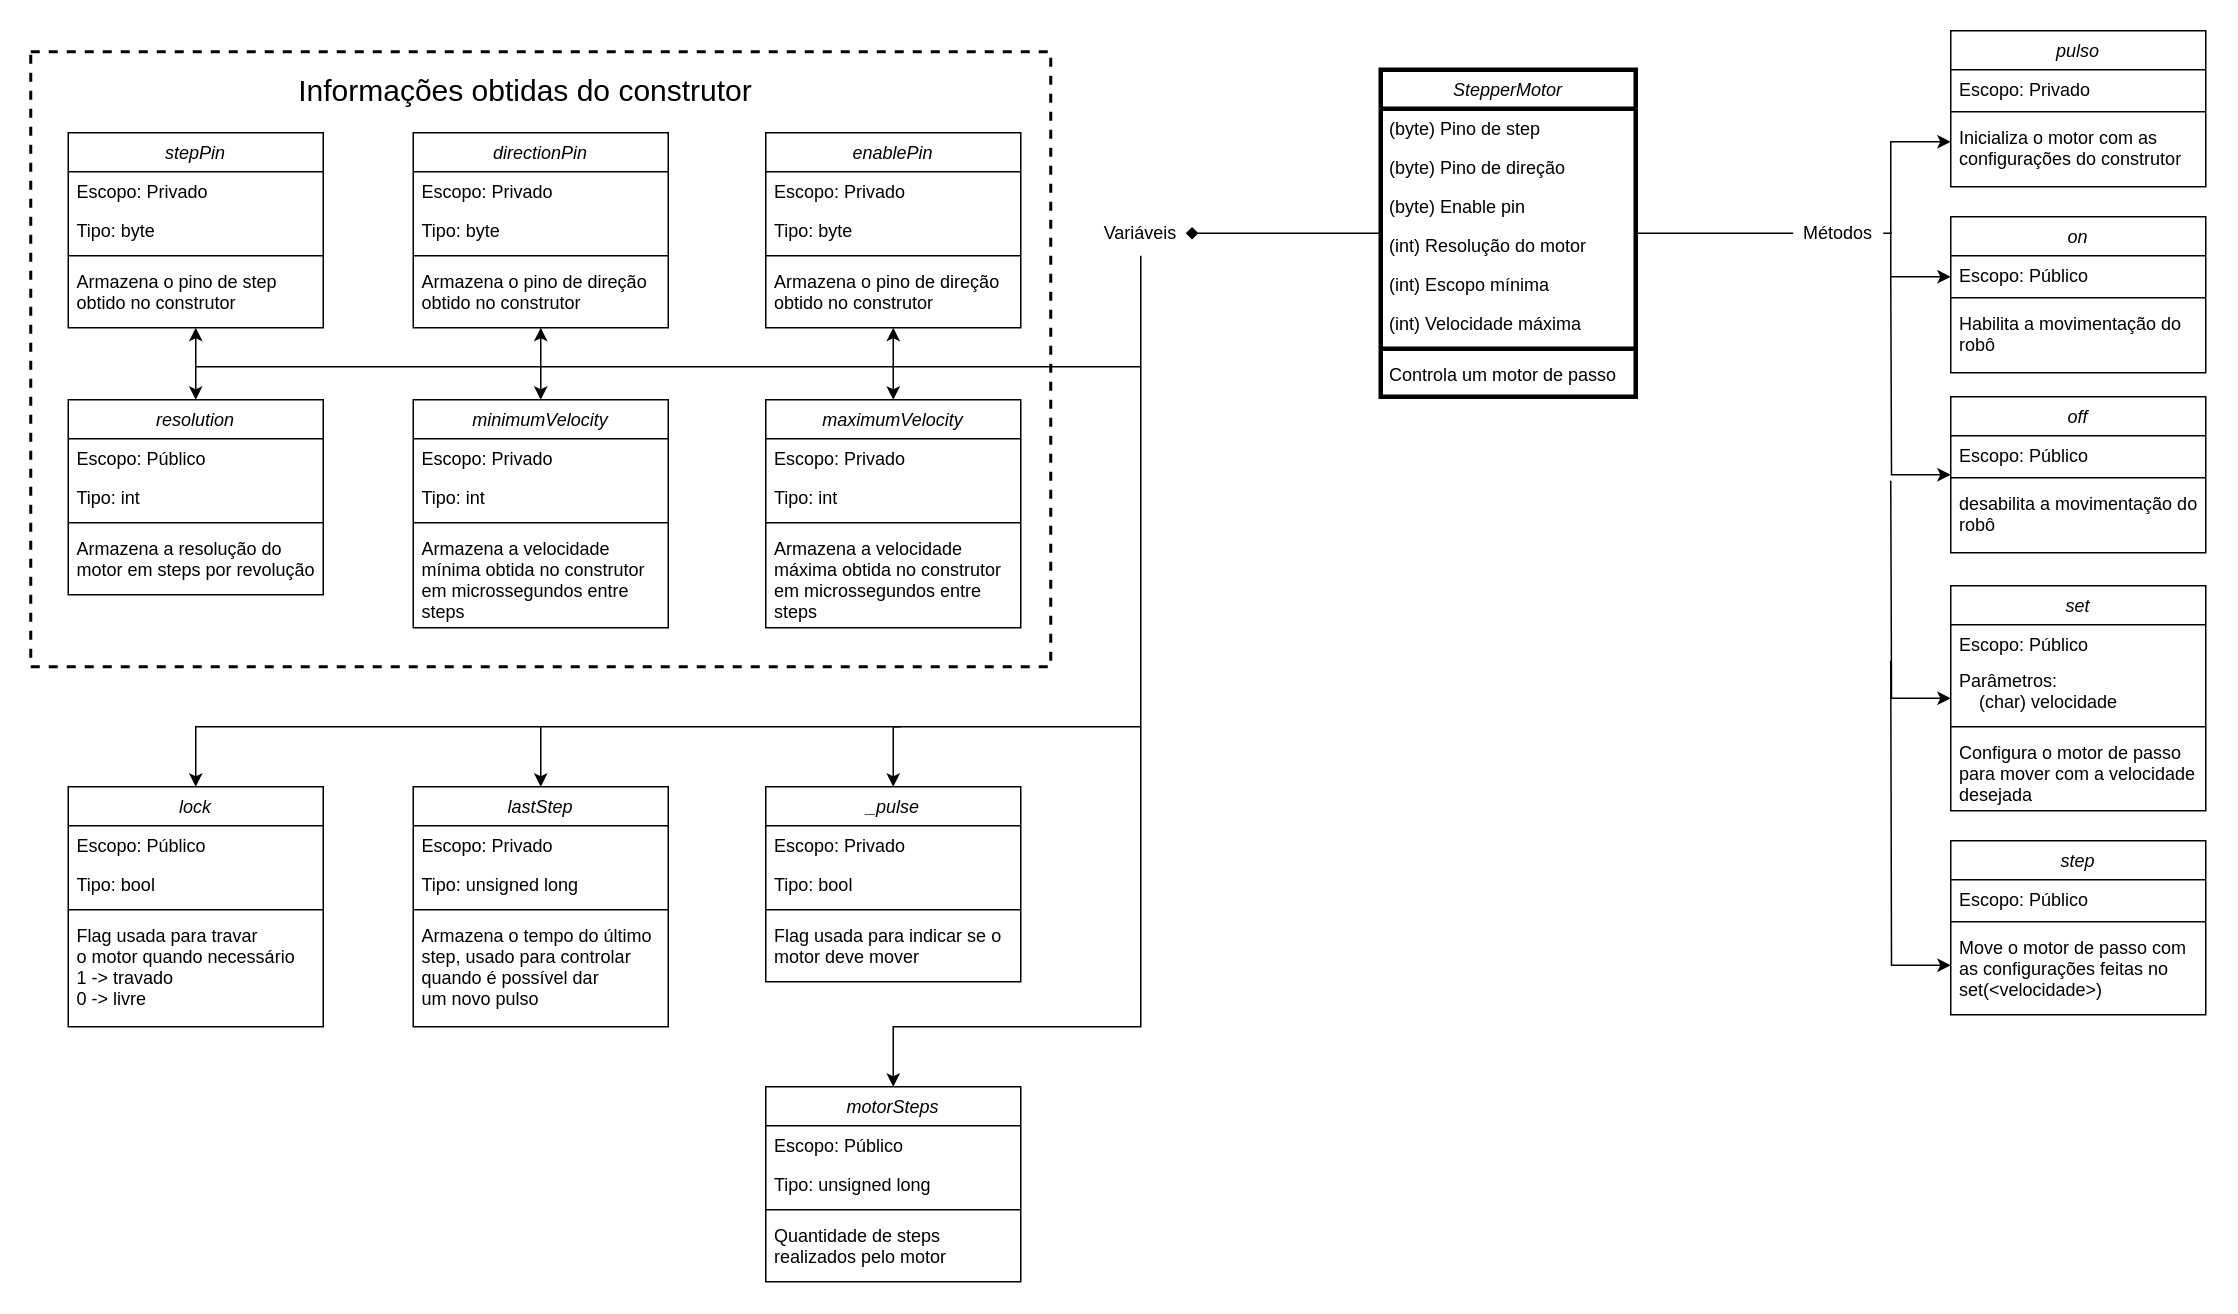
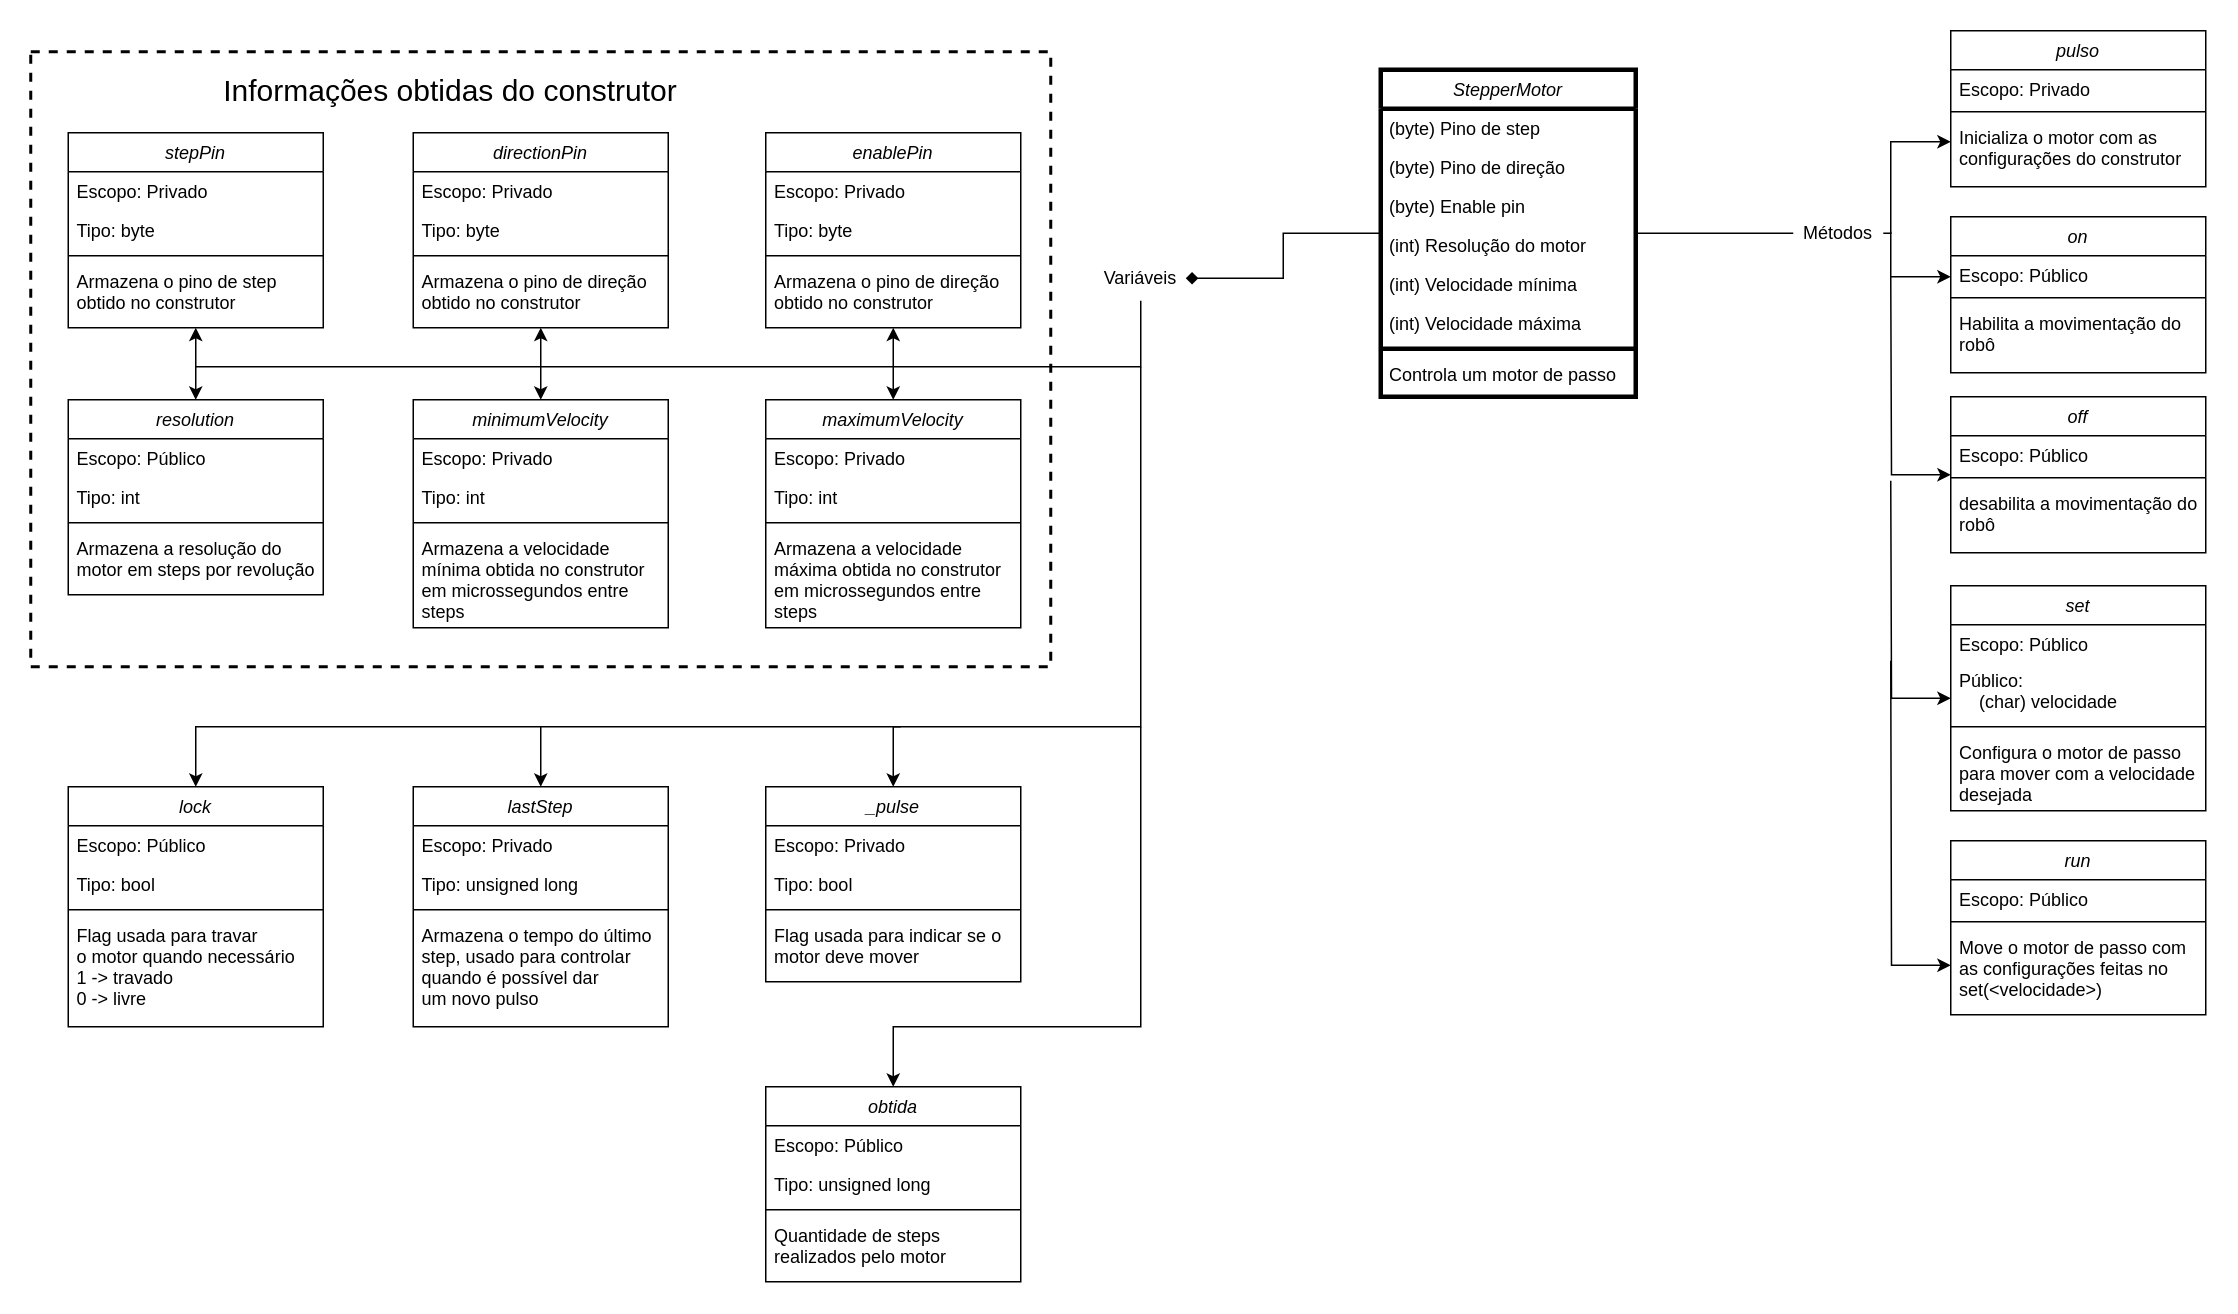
node "Informações obtidas do construtor": moved (526, 89) -> (451, 89)
node "Variáveis": moved (1141, 233) -> (1141, 278)
node "(int) Escopo mínima": label "(int) Escopo mínima" -> "(int) Velocidade mínima"
node "Parâmetros: (char) velocidade": label "Parâmetros: (char) velocidade" -> "Público: (char) velocidade"
node "step": label "step" -> "run"
node "motorSteps": label "motorSteps" -> "obtida"
